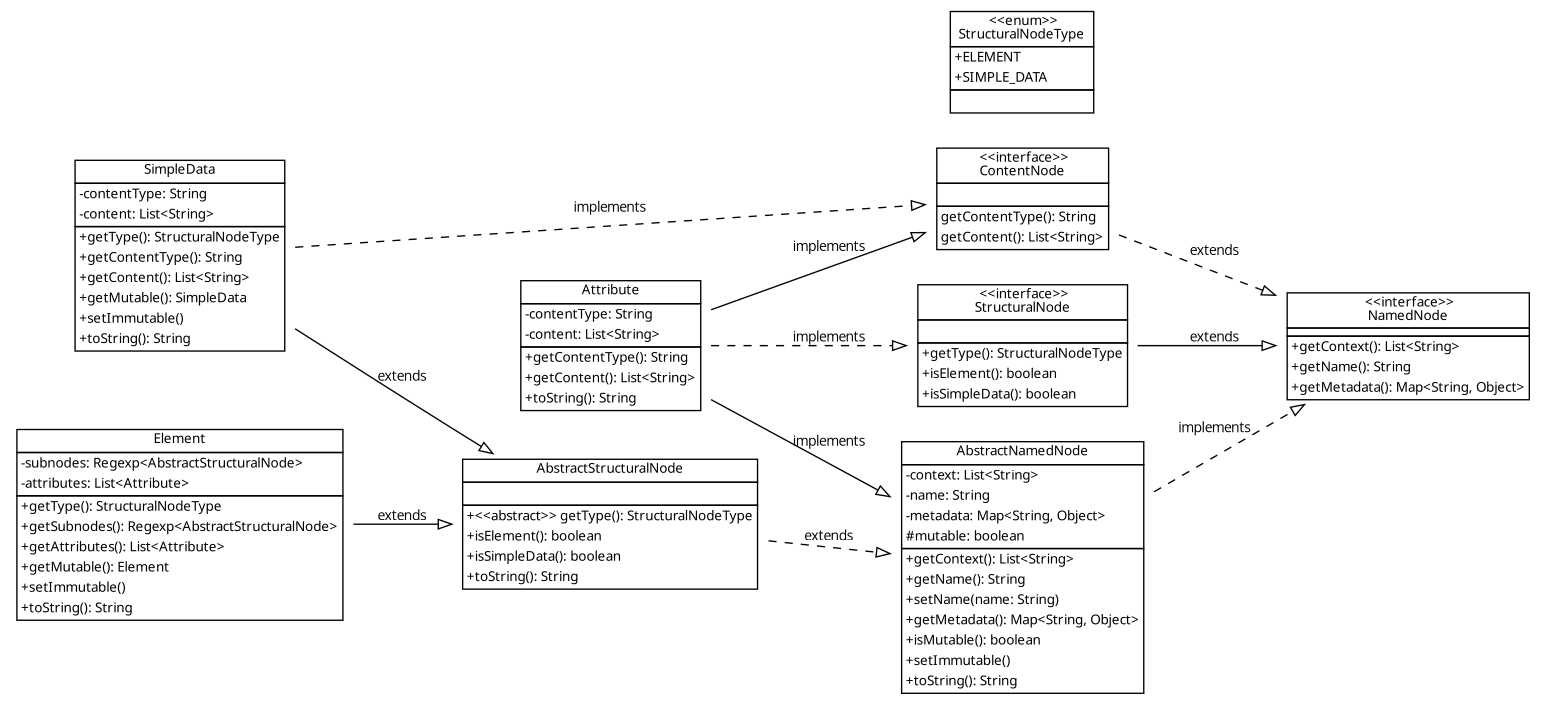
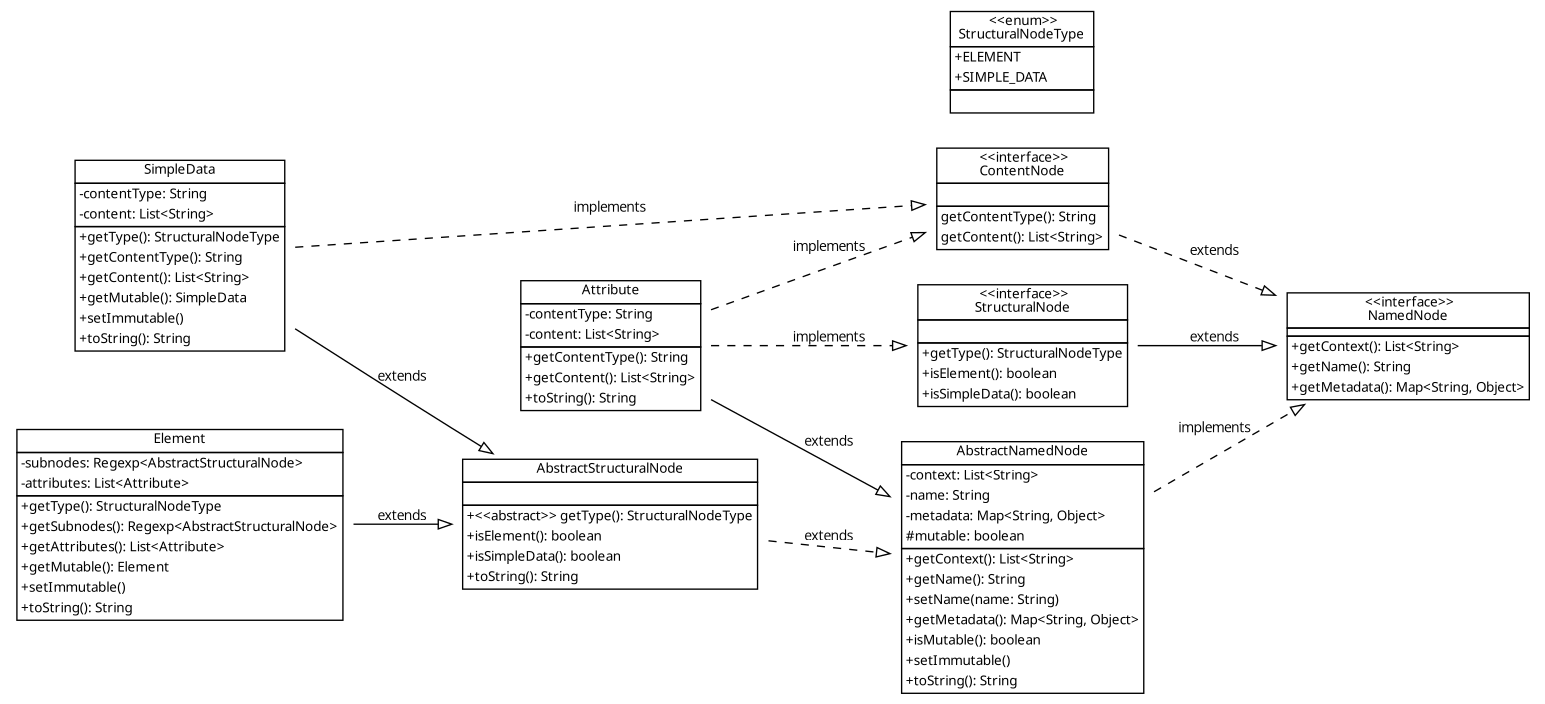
edge "Attribute" -> "ContentNode": style solid -> dashed
edge "Attribute" -> "AbstractNamedNode": label "implements" -> "extends"
